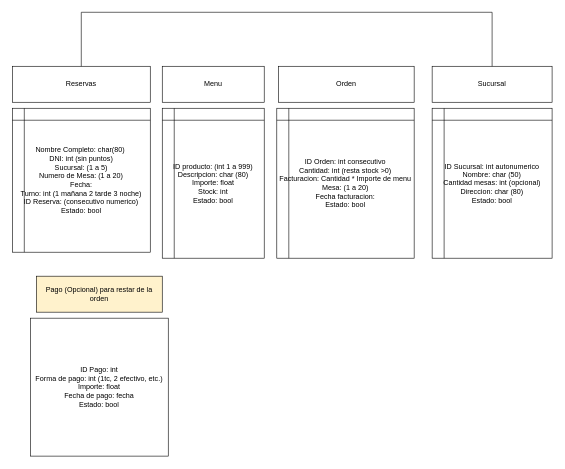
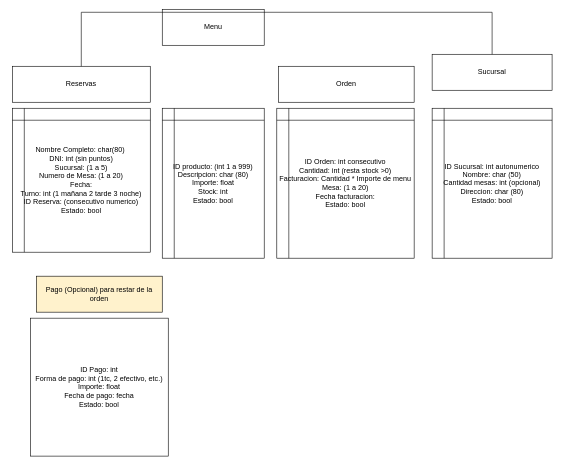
node "Menu": moved (213, 84) -> (213, 27)
node "Sucursal": moved (492, 84) -> (492, 72)
